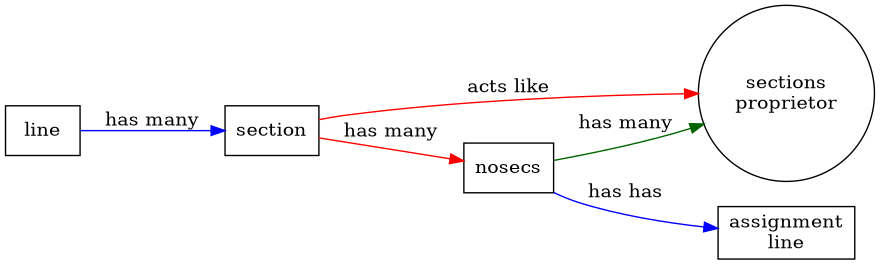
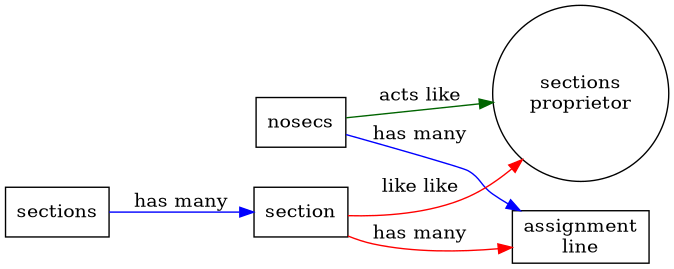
edge "section" -> "sections proprietor": label "acts like" -> "like like"
edge "nosecs" -> "sections proprietor": label "has many" -> "acts like"
node "line": label "line" -> "sections"
edge "section" -> "nosecs": now "section" -> "assignment line"
edge "nosecs" -> "assignment line": label "has has" -> "has many"
